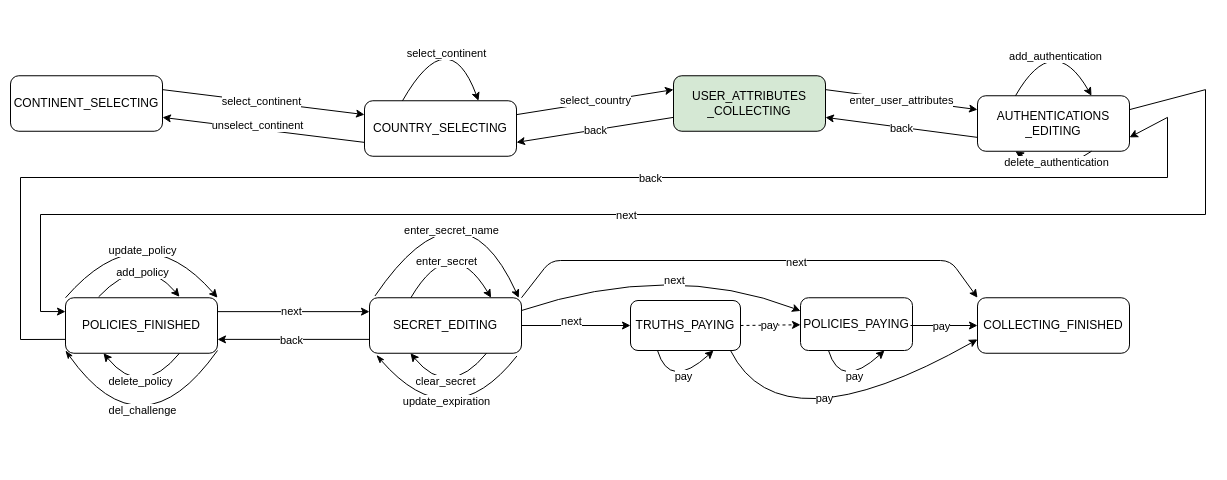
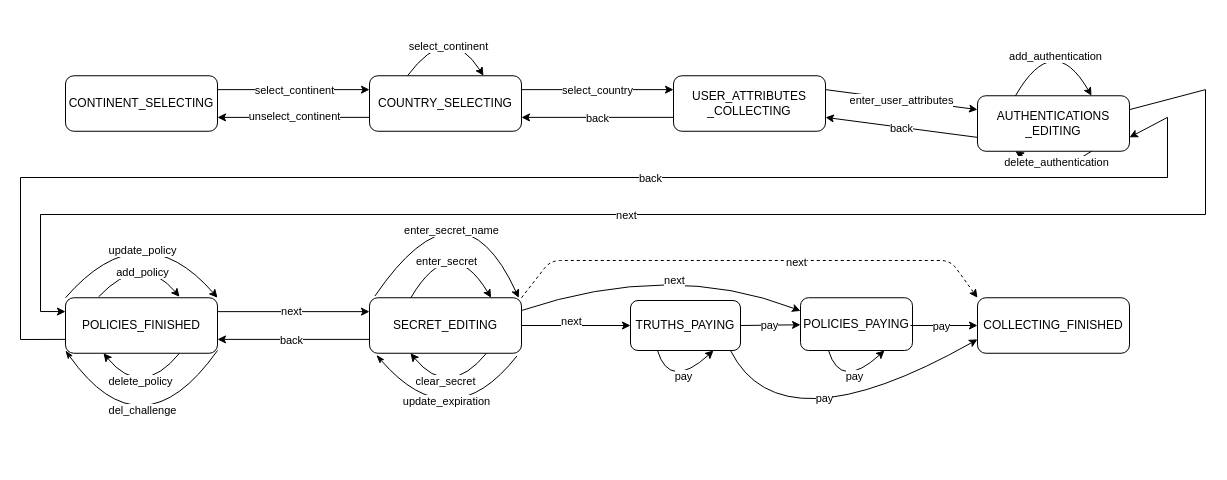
node "CONTINENT_SELECTING": moved (87, 104) -> (142, 104)
node "USER_ATTRIBUTES _COLLECTING": fillcolor #d5e8d4 -> #ffffff
node "COUNTRY_SELECTING": moved (441, 129) -> (446, 104)
edge "SECRET_EDITING" -> "COLLECTING_FINISHED": style solid -> dashed
edge "TRUTHS_PAYING" -> "POLICIES_PAYING": style dashed -> solid
